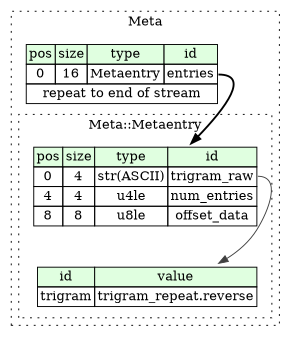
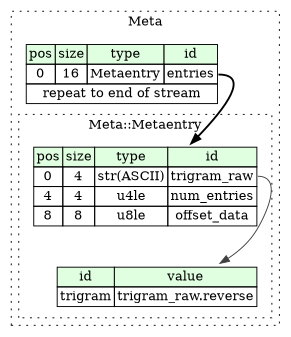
node "id": text "trigram_repeat.reverse" -> "trigram_raw.reverse"
